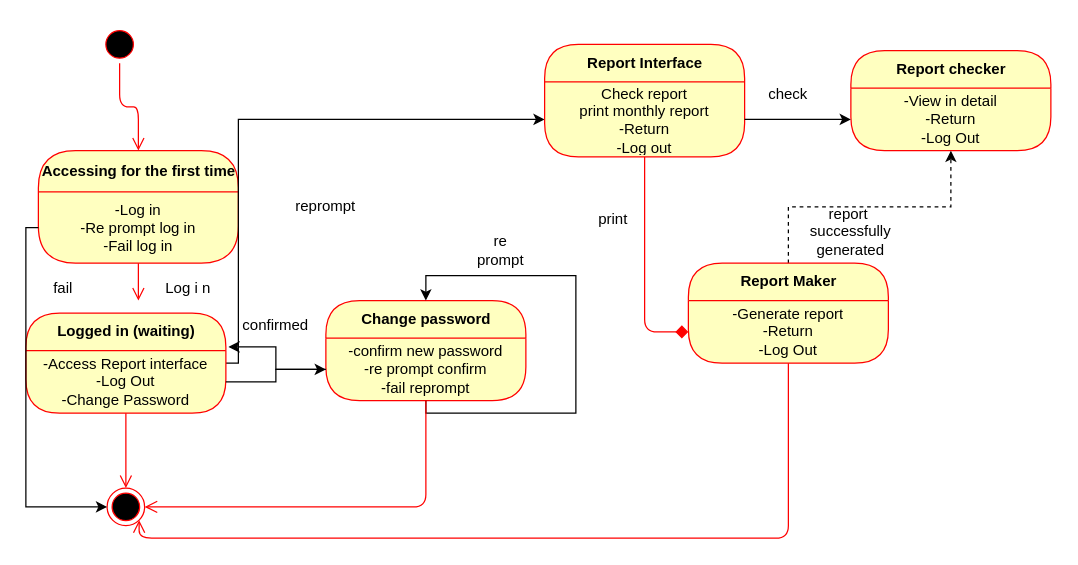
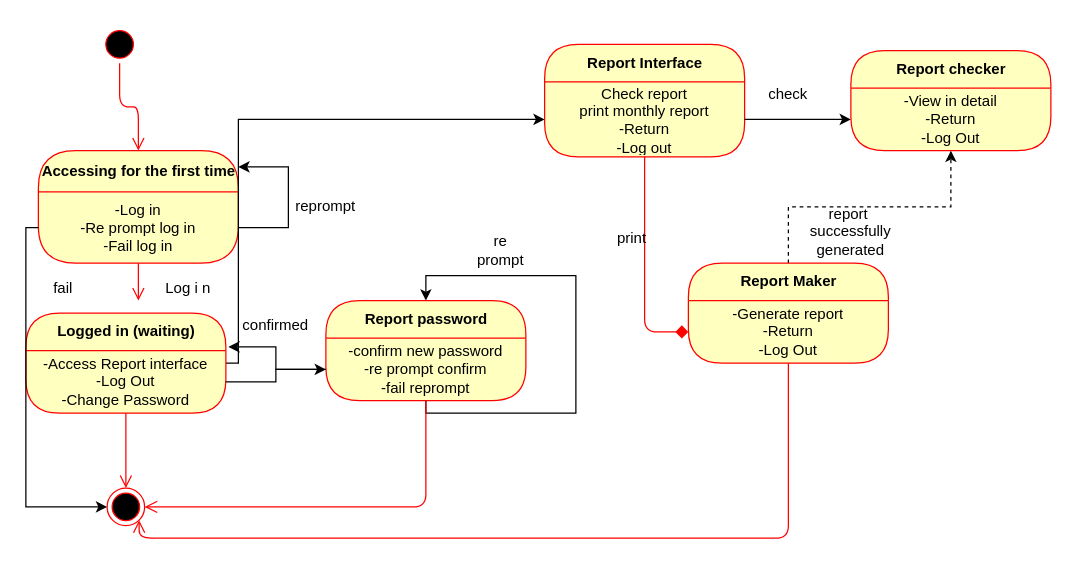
edge "-Log in -Re prompt log in -Fail log in" -> "Accessing for the first time": added
node "print": moved (613, 219) -> (632, 238)
node "Change password": label "Change password" -> "Report password"
